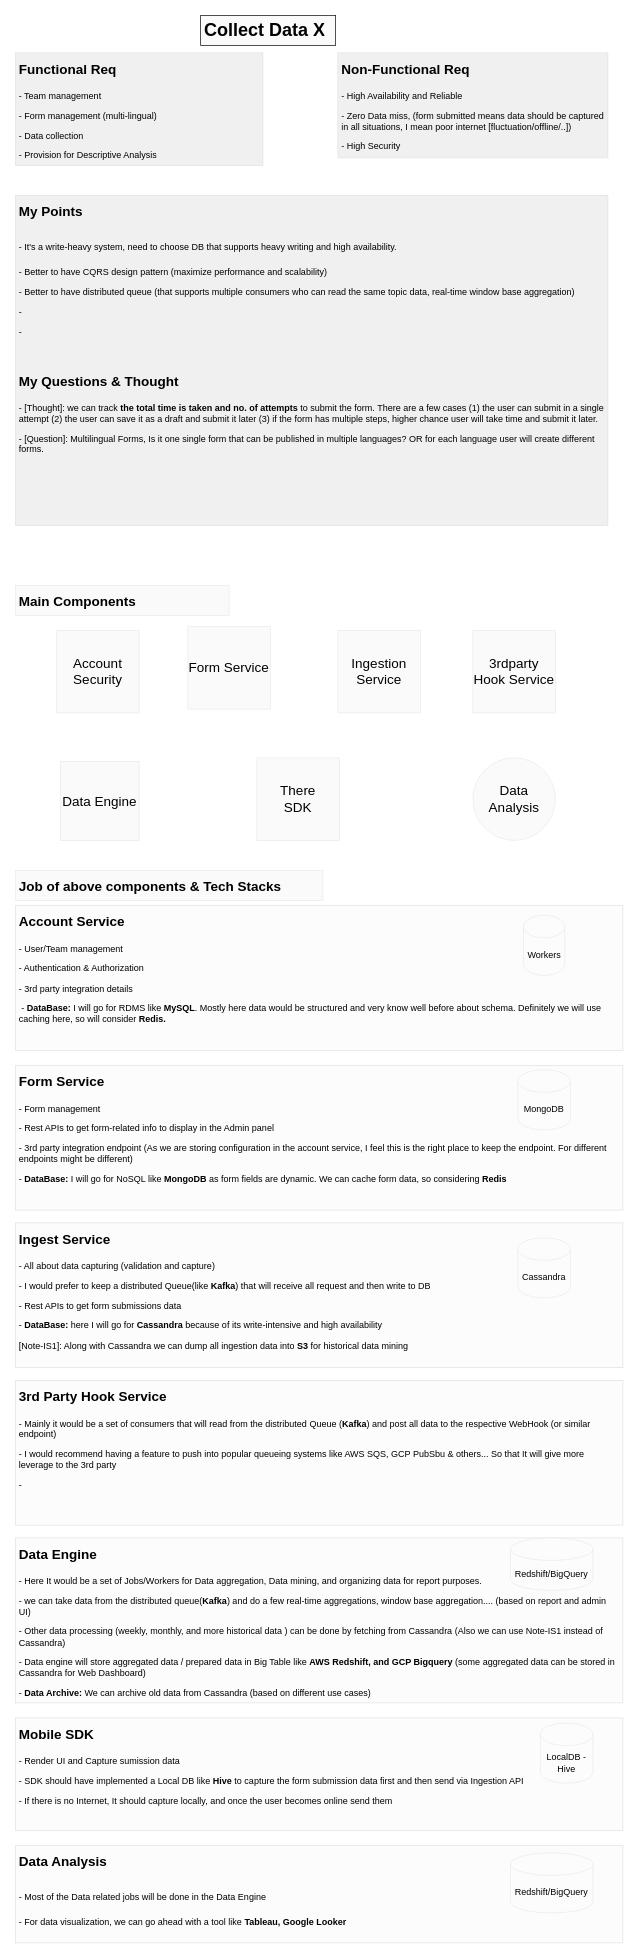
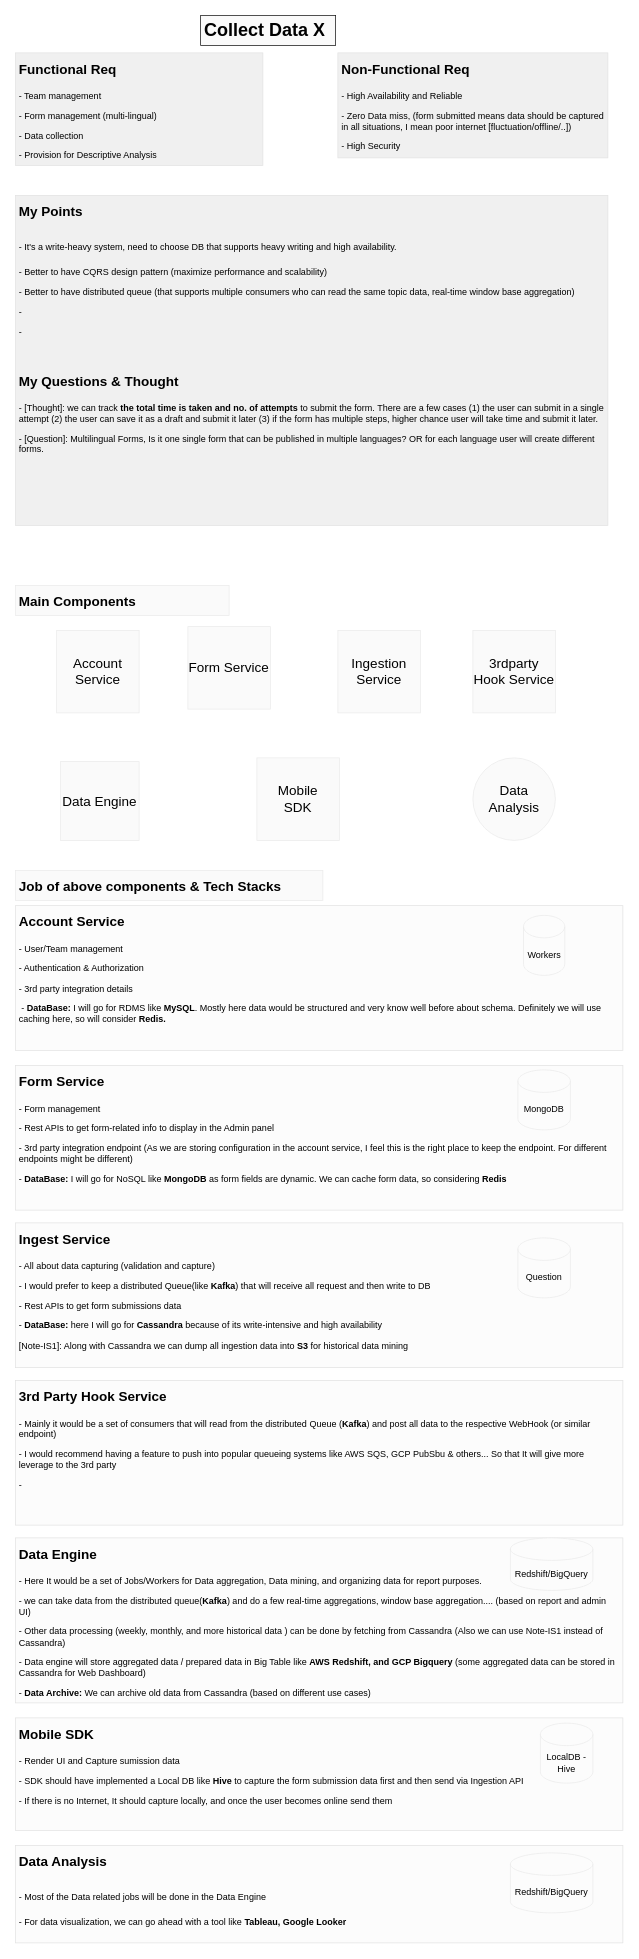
node "Account Security": label "Account Security" -> "Account Service"
node "There SDK": label "There SDK" -> "Mobile SDK"
node "Cassandra": label "Cassandra" -> "Question"
